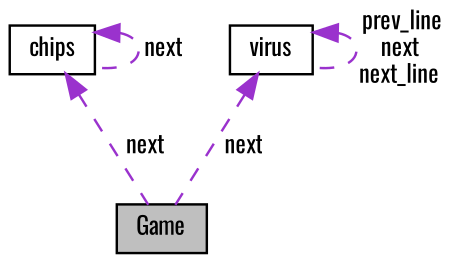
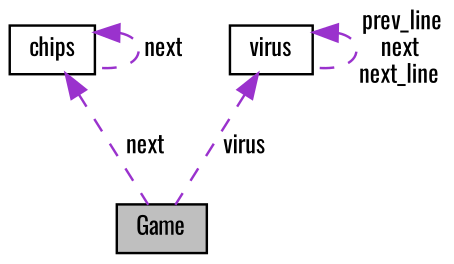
edge "Game" -> "virus": label " next" -> " virus"
